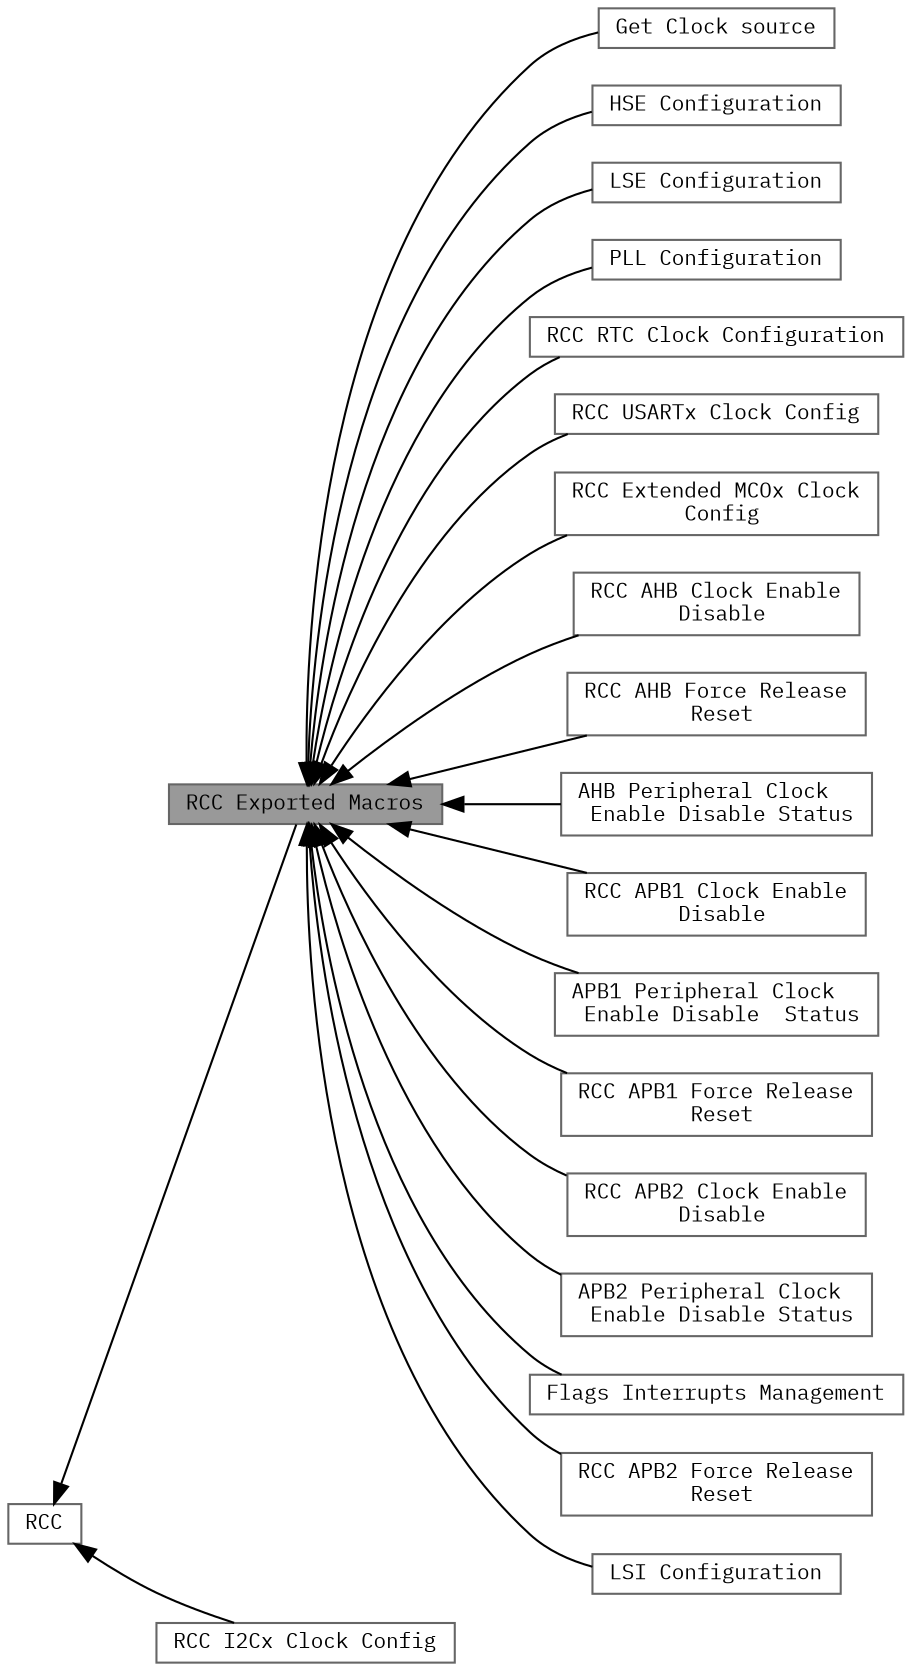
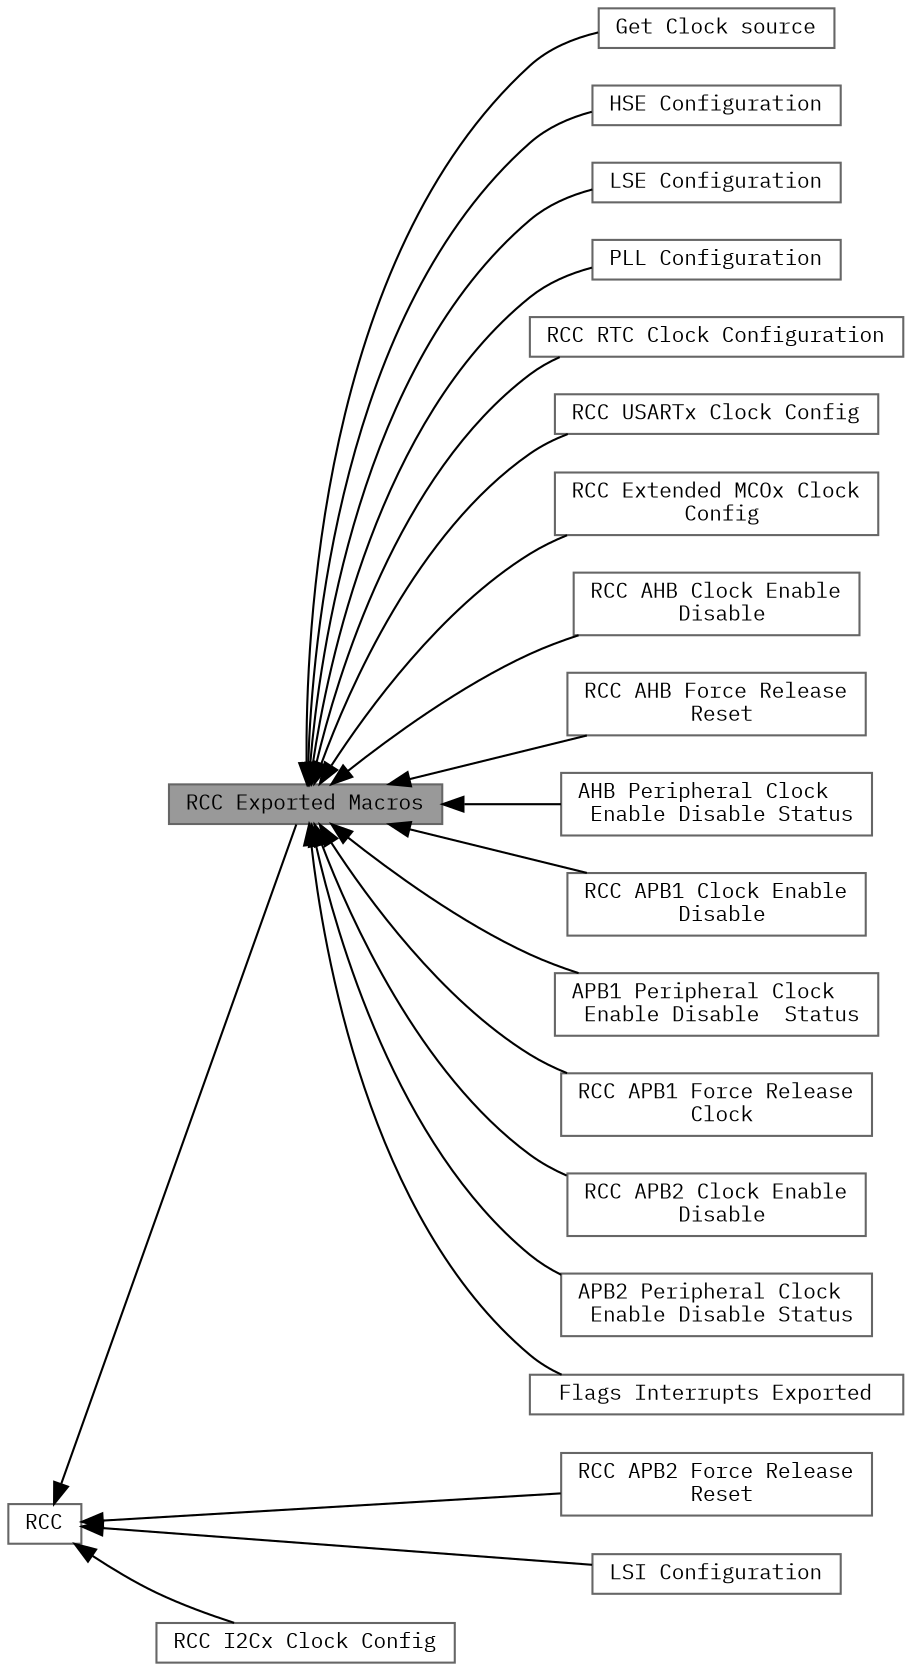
node "RCC APB1 Force Release Reset": label "RCC APB1 Force Release Reset" -> "RCC APB1 Force Release Clock"
edge "RCC APB2 Force Release Reset" -> "RCC Exported Macros": now "RCC APB2 Force Release Reset" -> "RCC"
edge "LSI Configuration" -> "RCC Exported Macros": now "LSI Configuration" -> "RCC"
node "Flags Interrupts Management": label "Flags Interrupts Management" -> "Flags Interrupts Exported"
